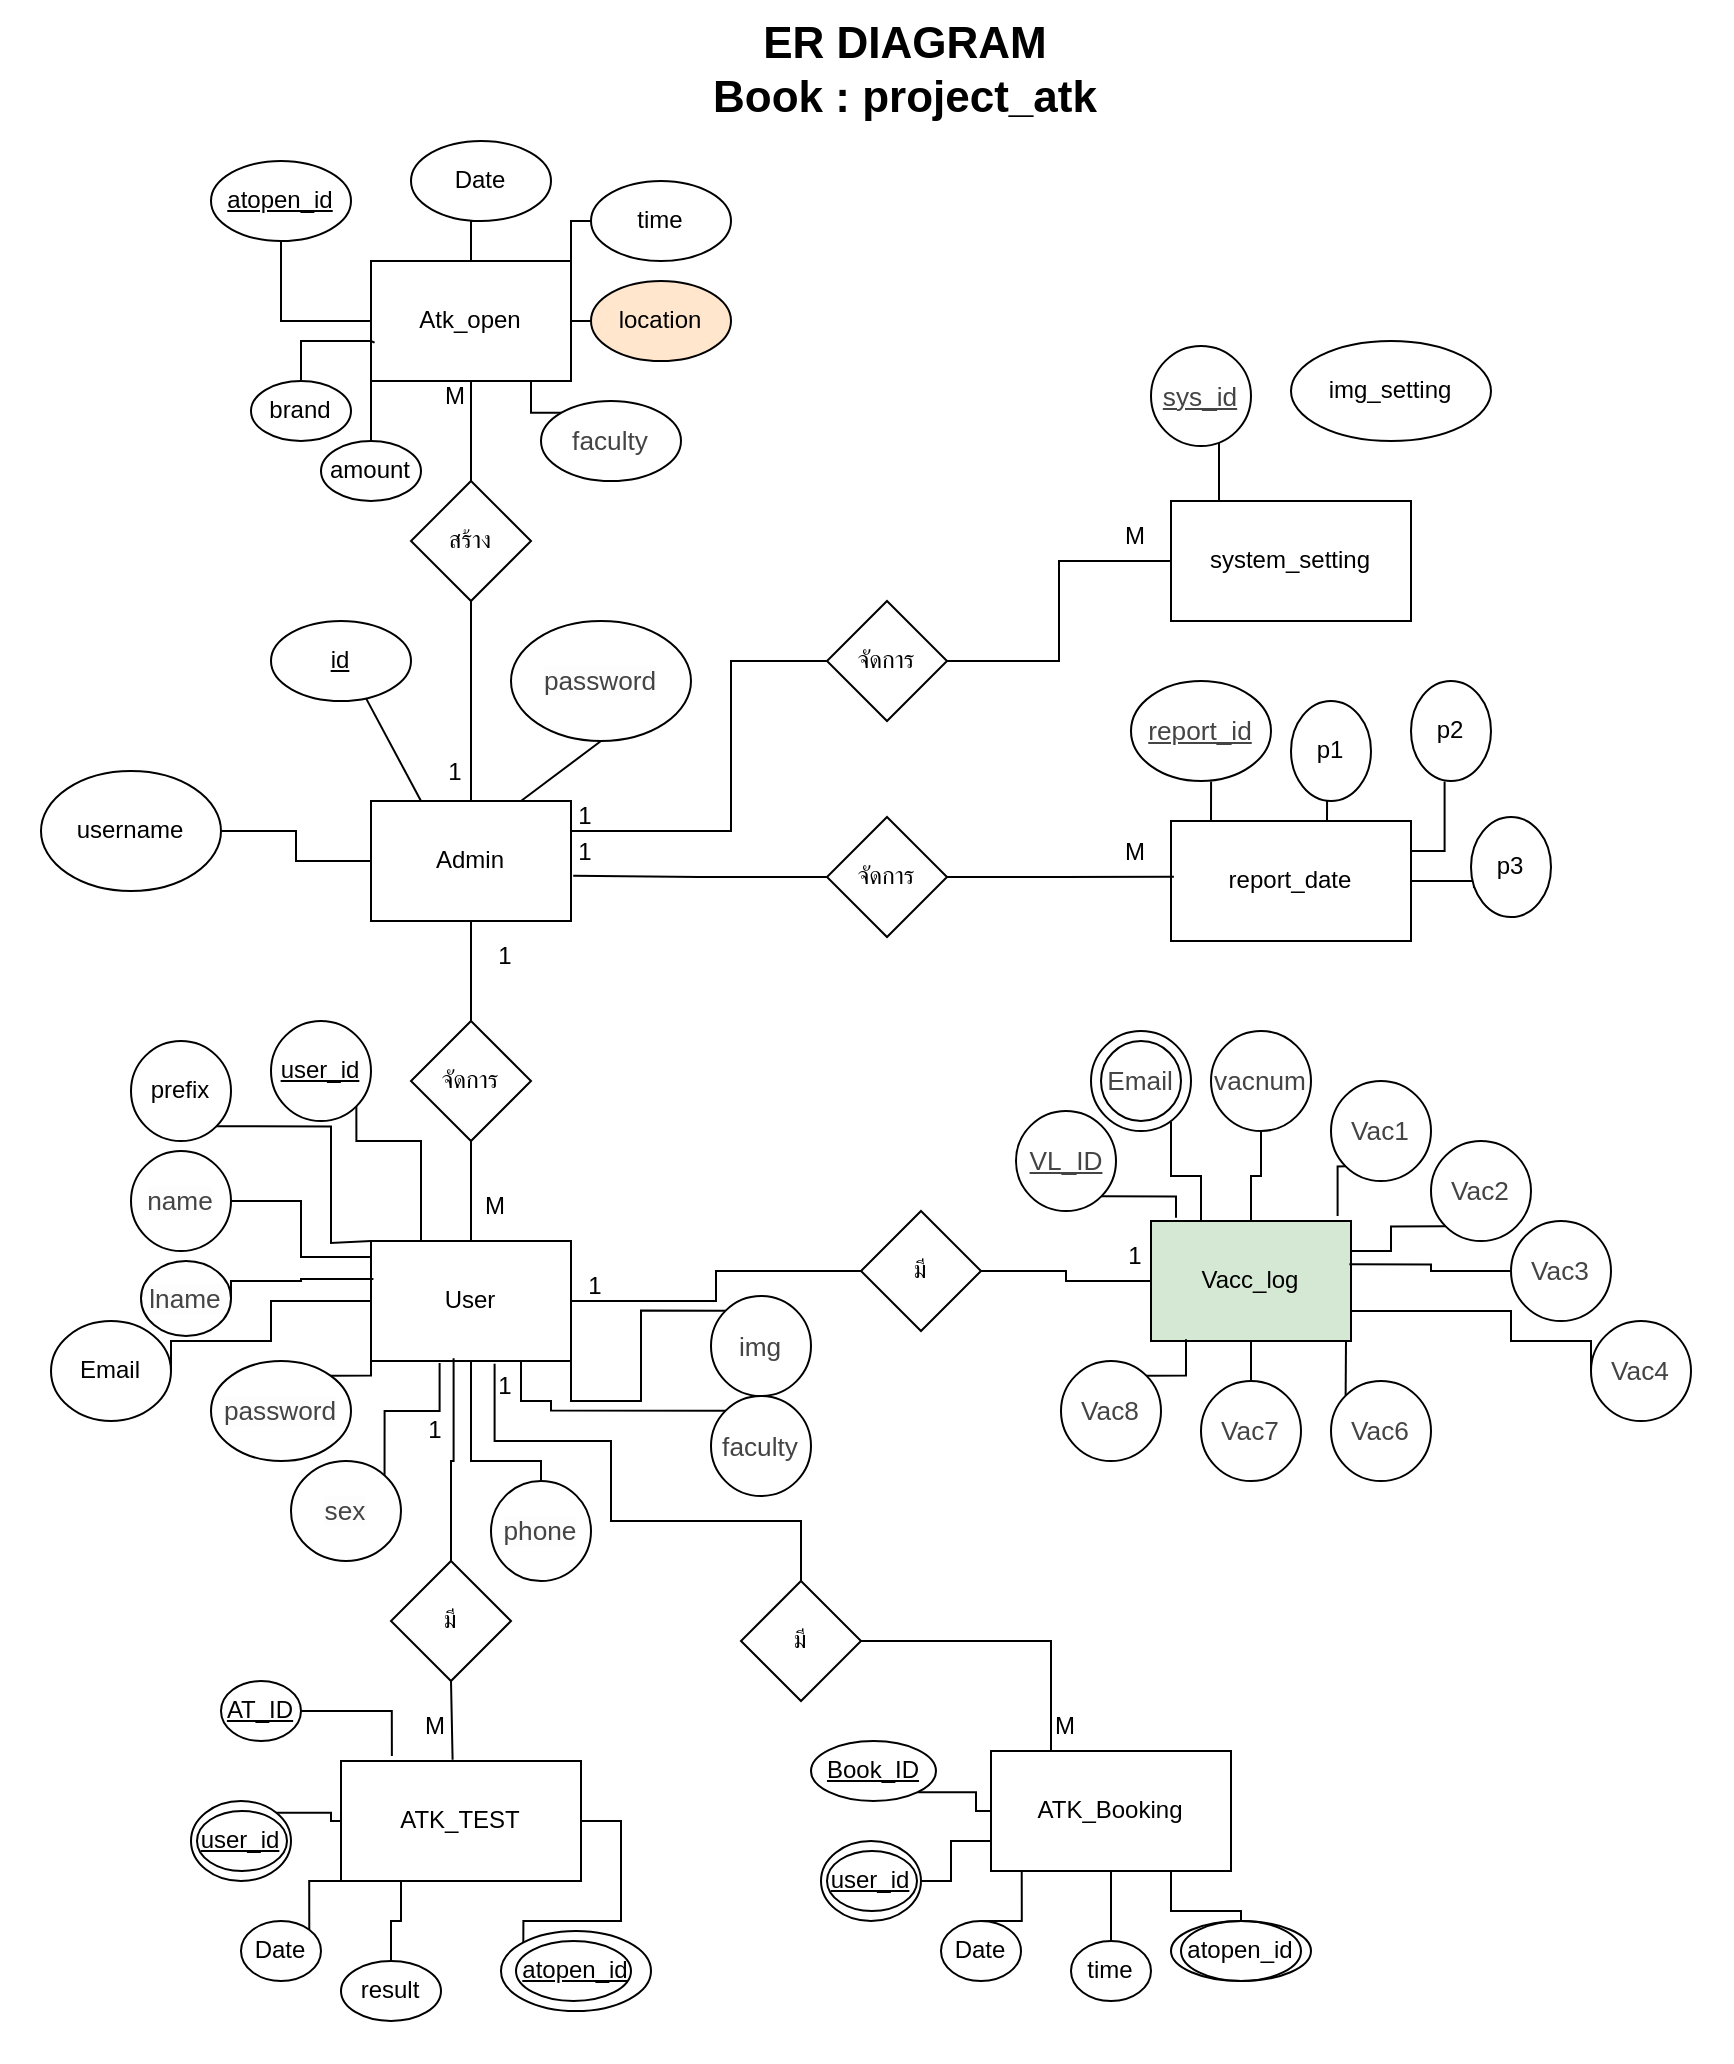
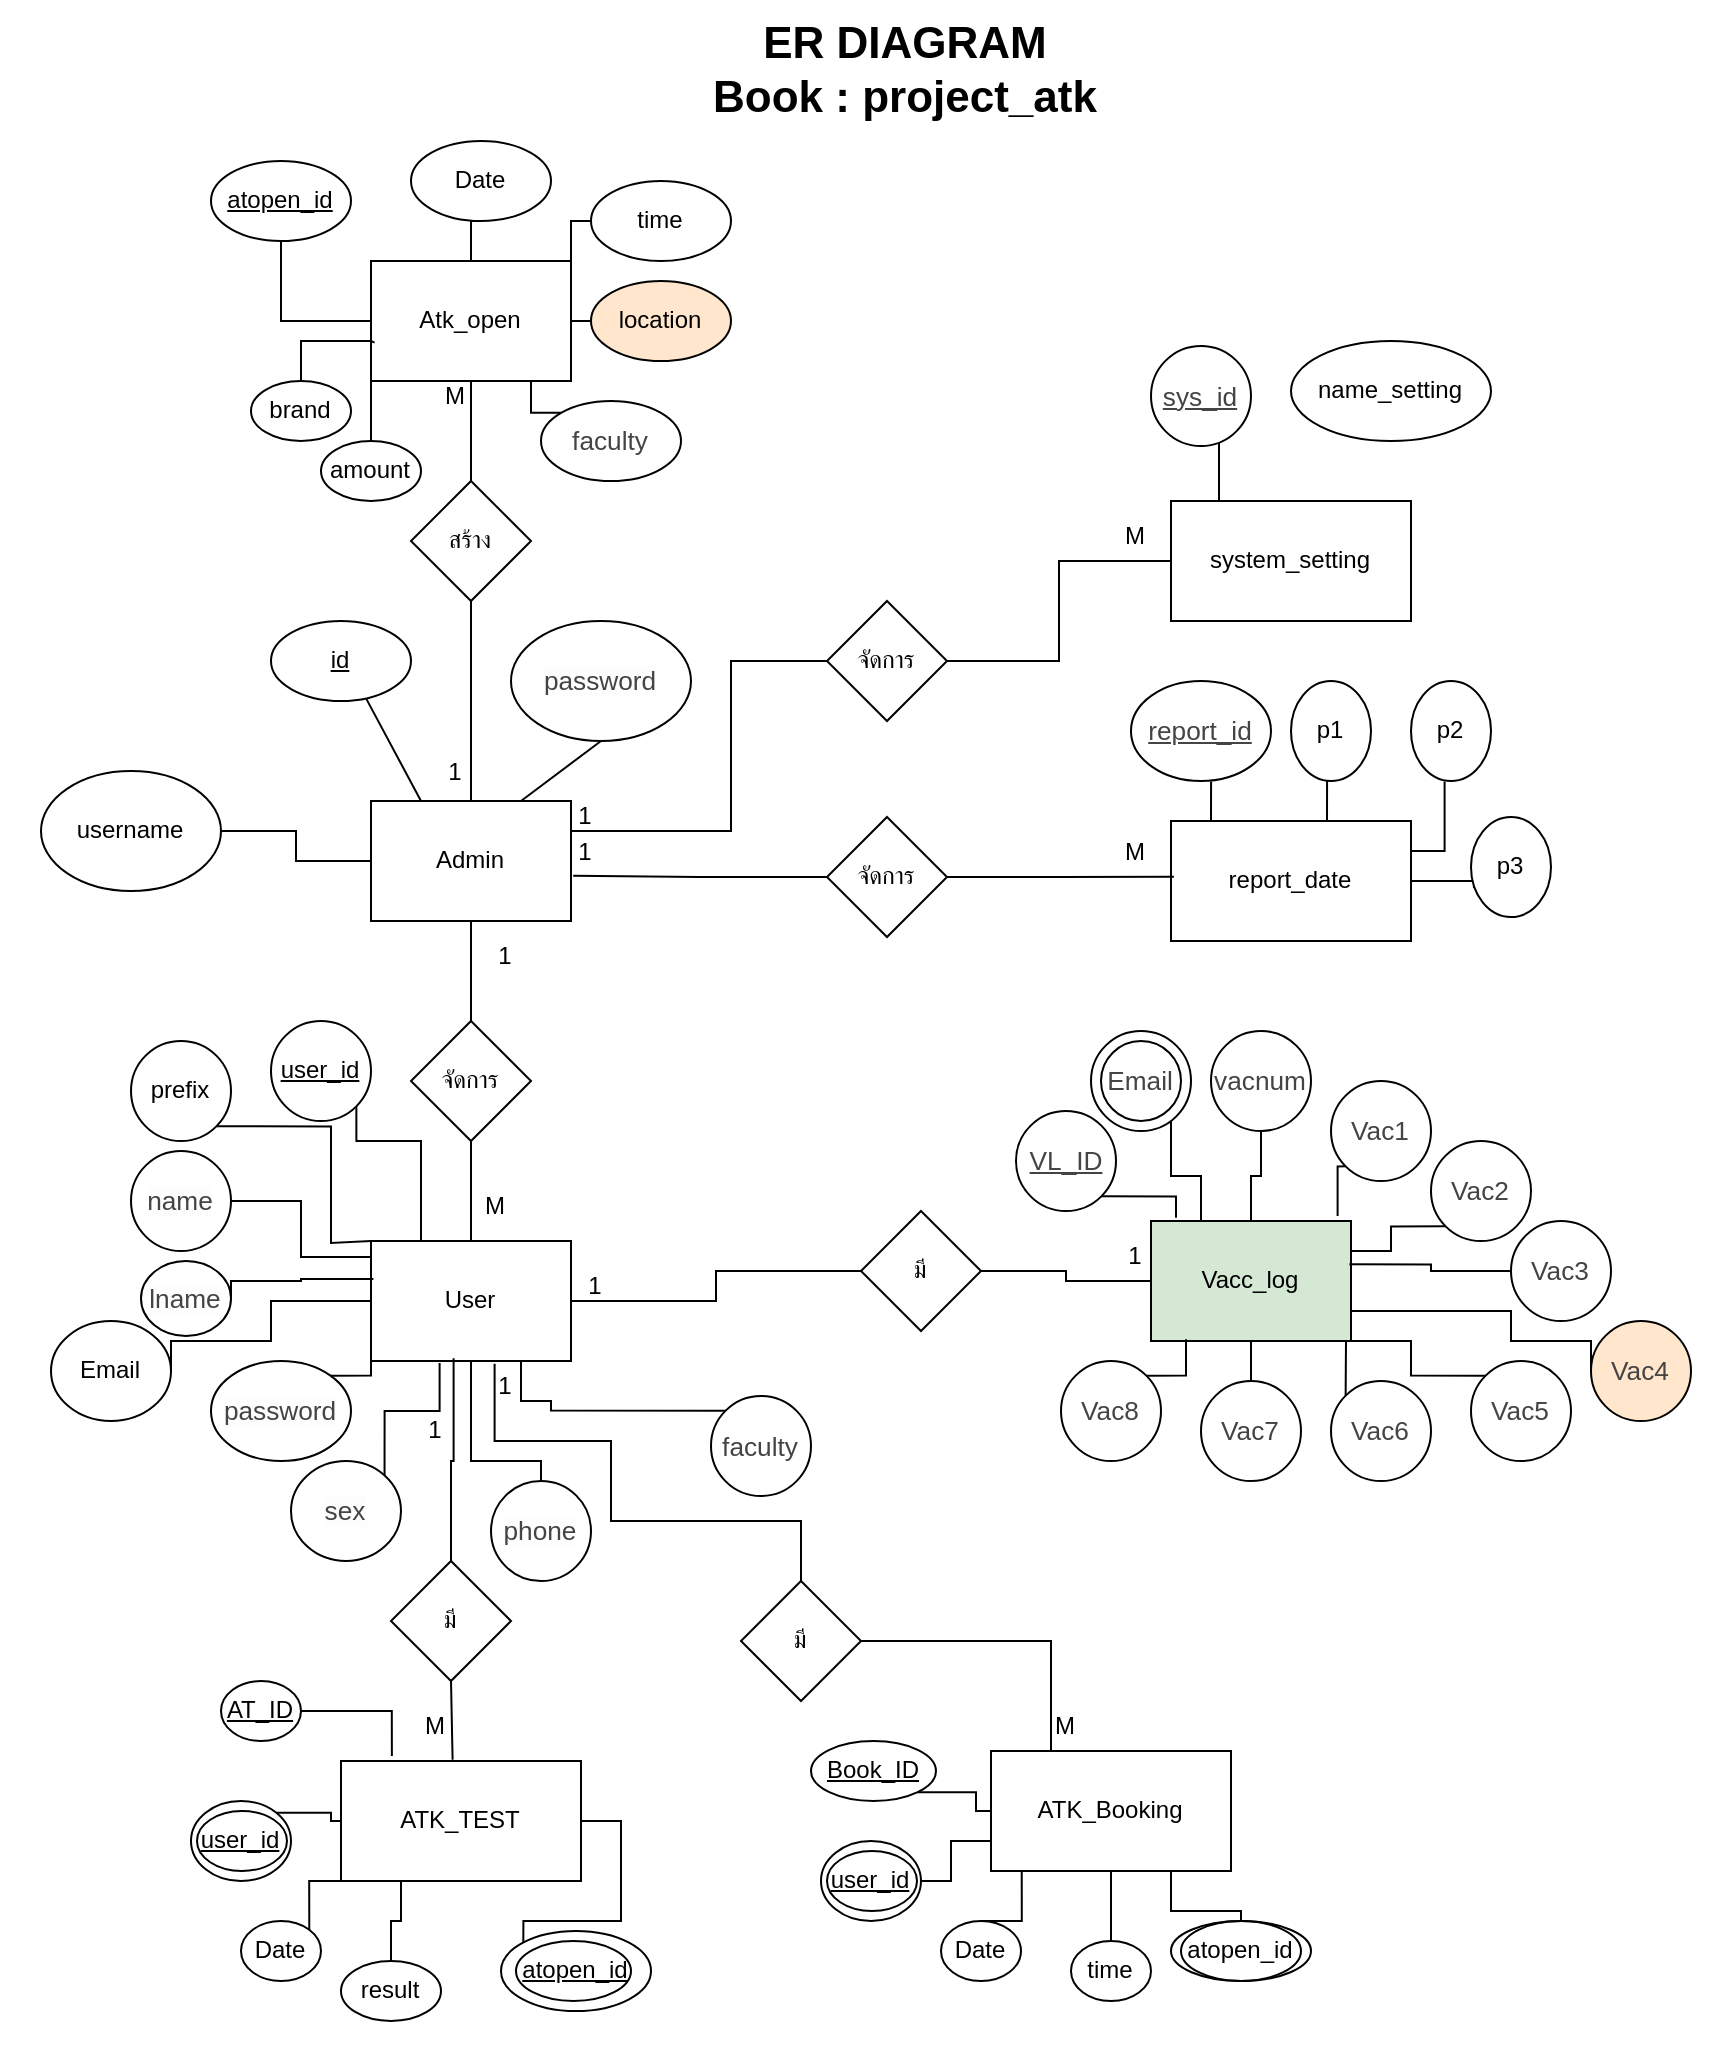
node "img_setting": label "img_setting" -> "name_setting"
node "p1": moved (1331, 751) -> (1331, 731)
node "img": removed
edge "Vacc_log" -- "Vac5": added
edge "User" -- "img": removed
node "Vac4": fillcolor #ffffff -> #ffe6cc
node "Vac5": added
